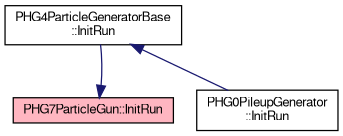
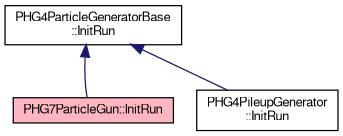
edge "PHG4ParticleGeneratorBase ::InitRun" -> "PHG7ParticleGun::InitRun": reversed
node "PHG0PileupGenerator ::InitRun": label "PHG0PileupGenerator ::InitRun" -> "PHG4PileupGenerator ::InitRun"
